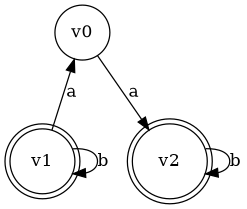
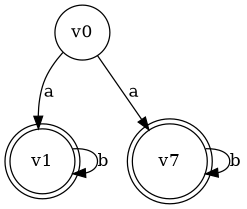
edge "v1" -> "v0": reversed
node "v2": label "v2" -> "v7"
